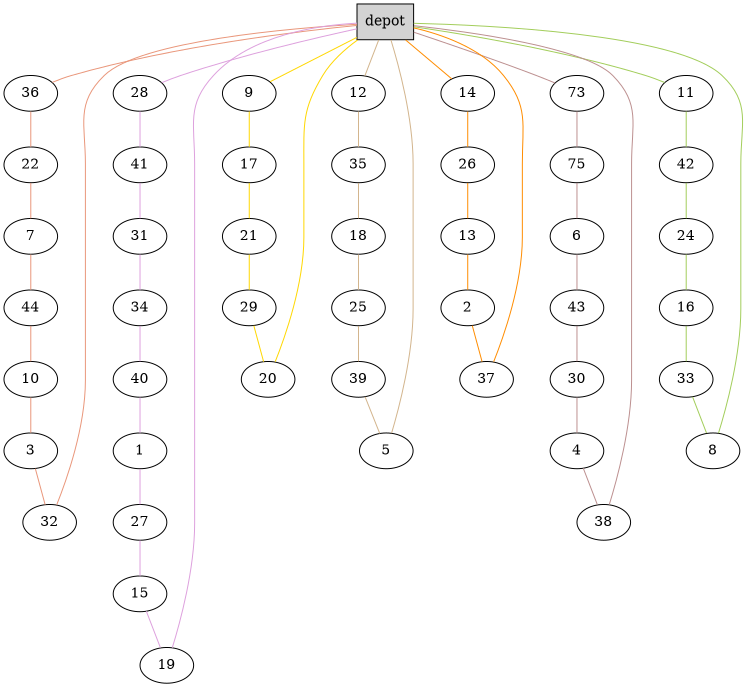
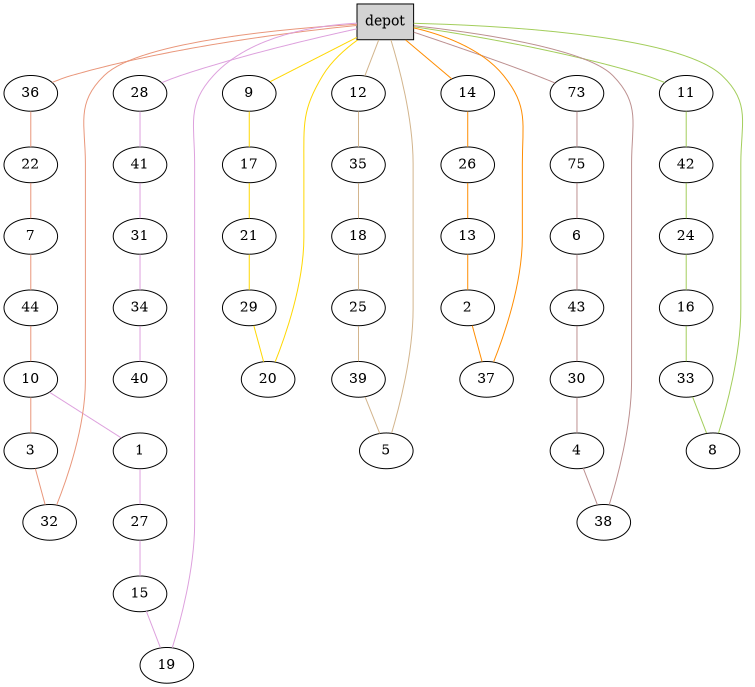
edge "40" -- "1": now "10" -- "1"
